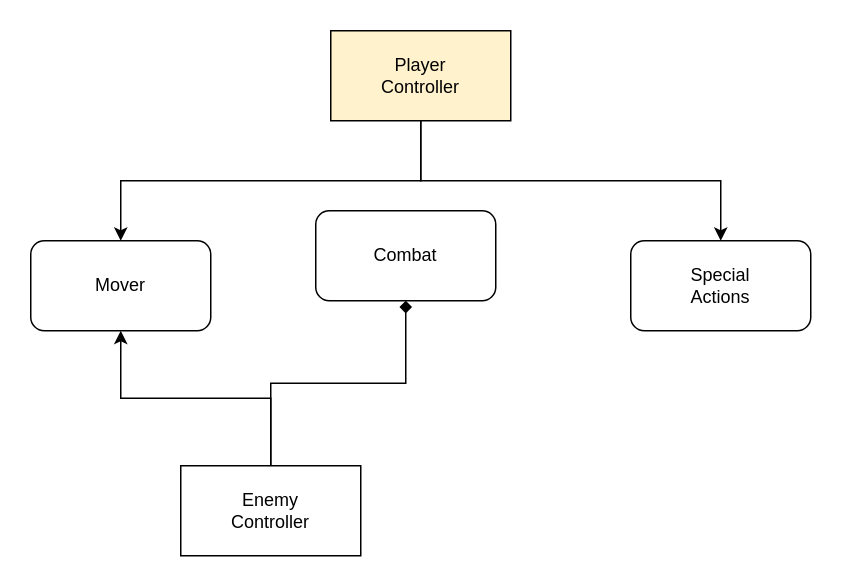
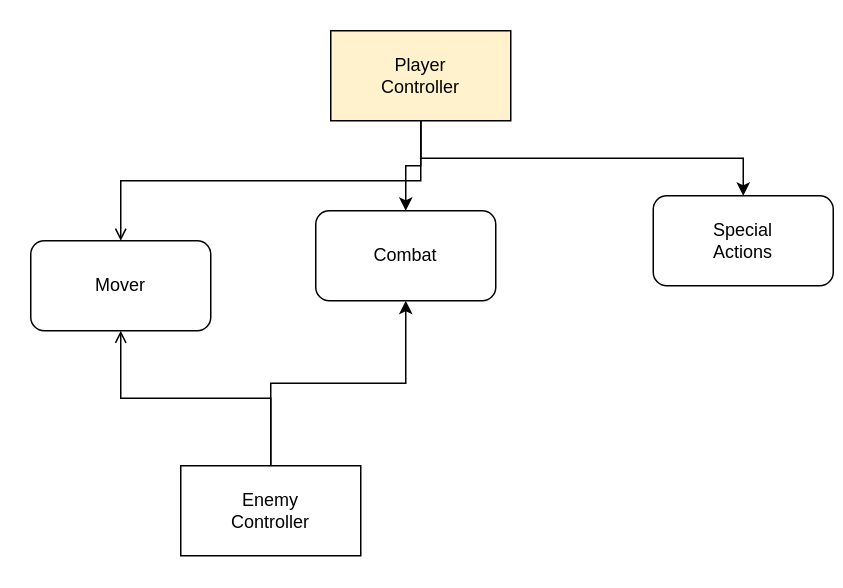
edge "Player Controller" -> "Combat": added
edge "Player Controller" -> "Mover": arrowhead classic -> open
node "Special Actions": moved (721, 286) -> (743, 241)
edge "Enemy Controller" -> "Combat": arrowhead diamond -> classic
edge "Enemy Controller" -> "Mover": arrowhead classic -> open
